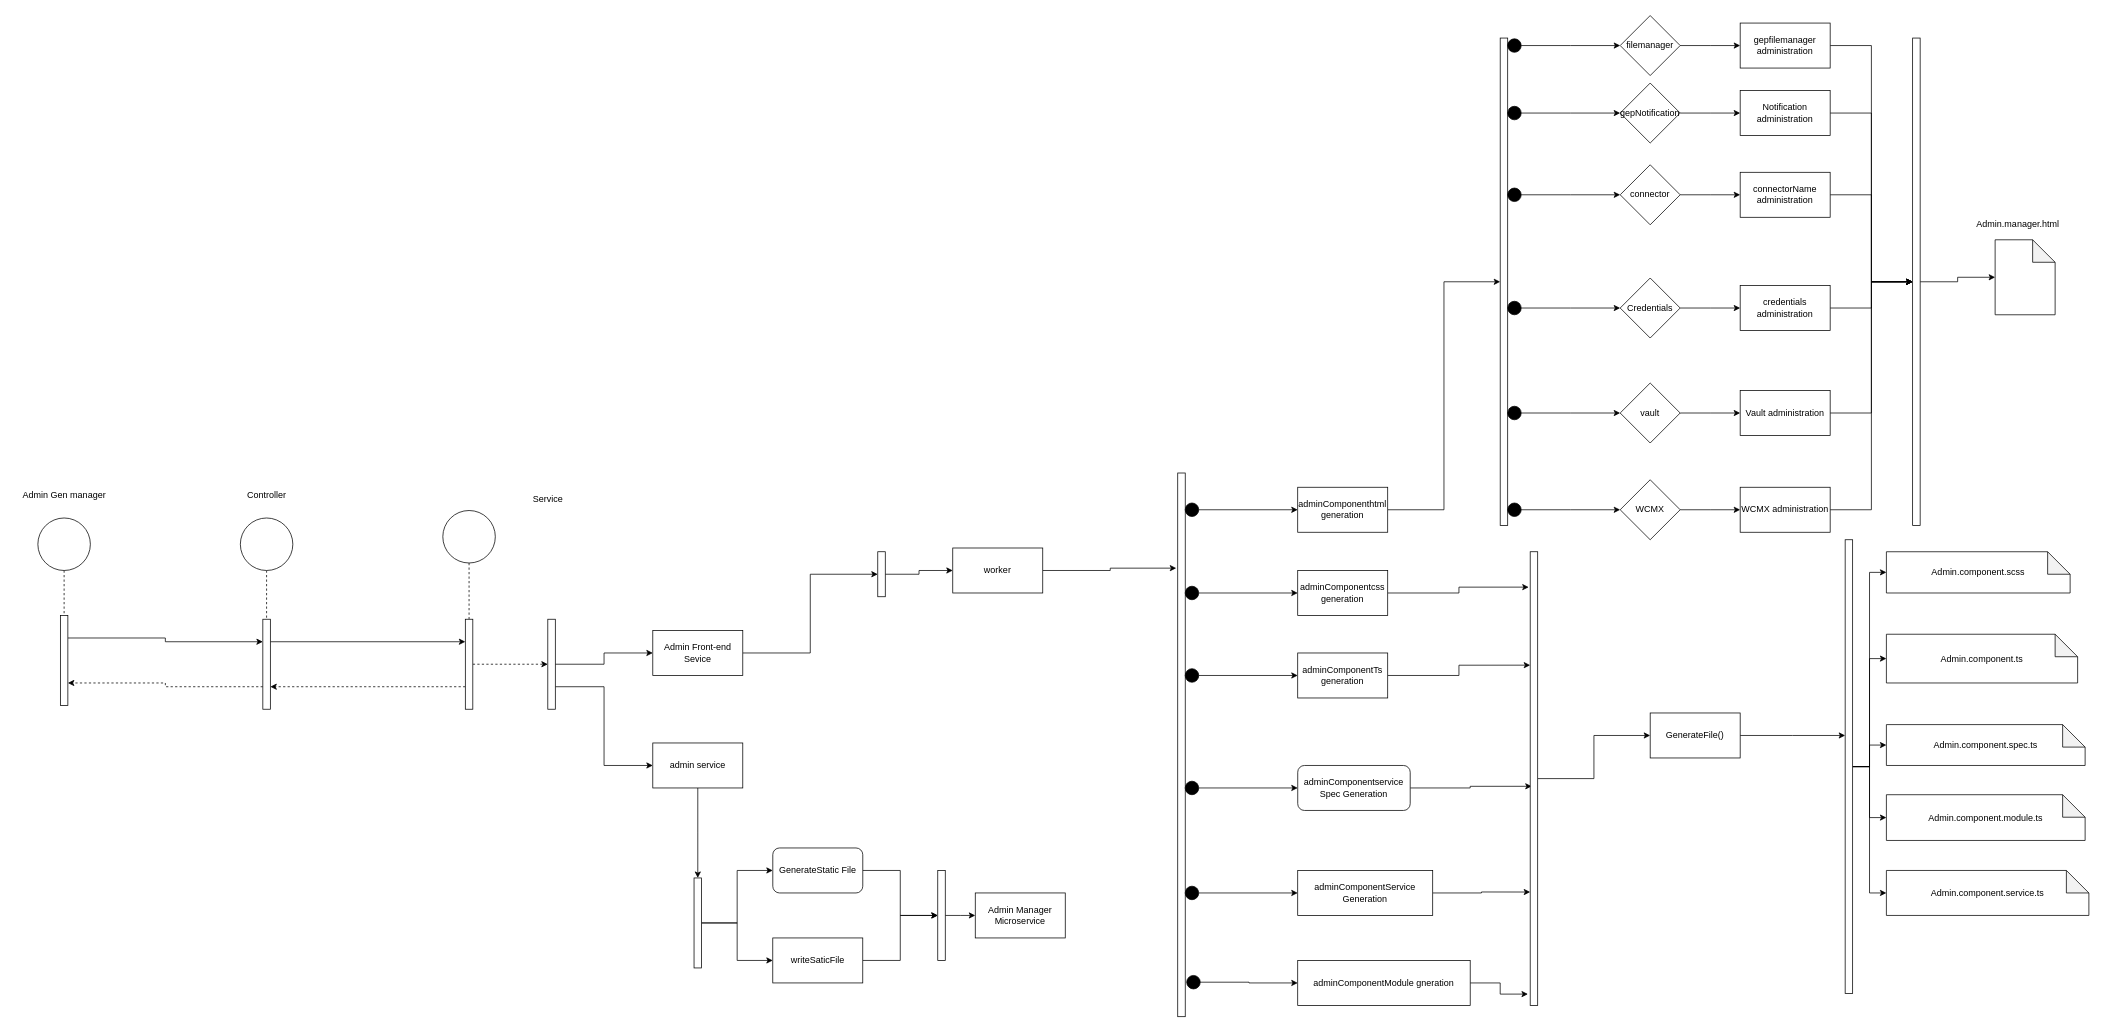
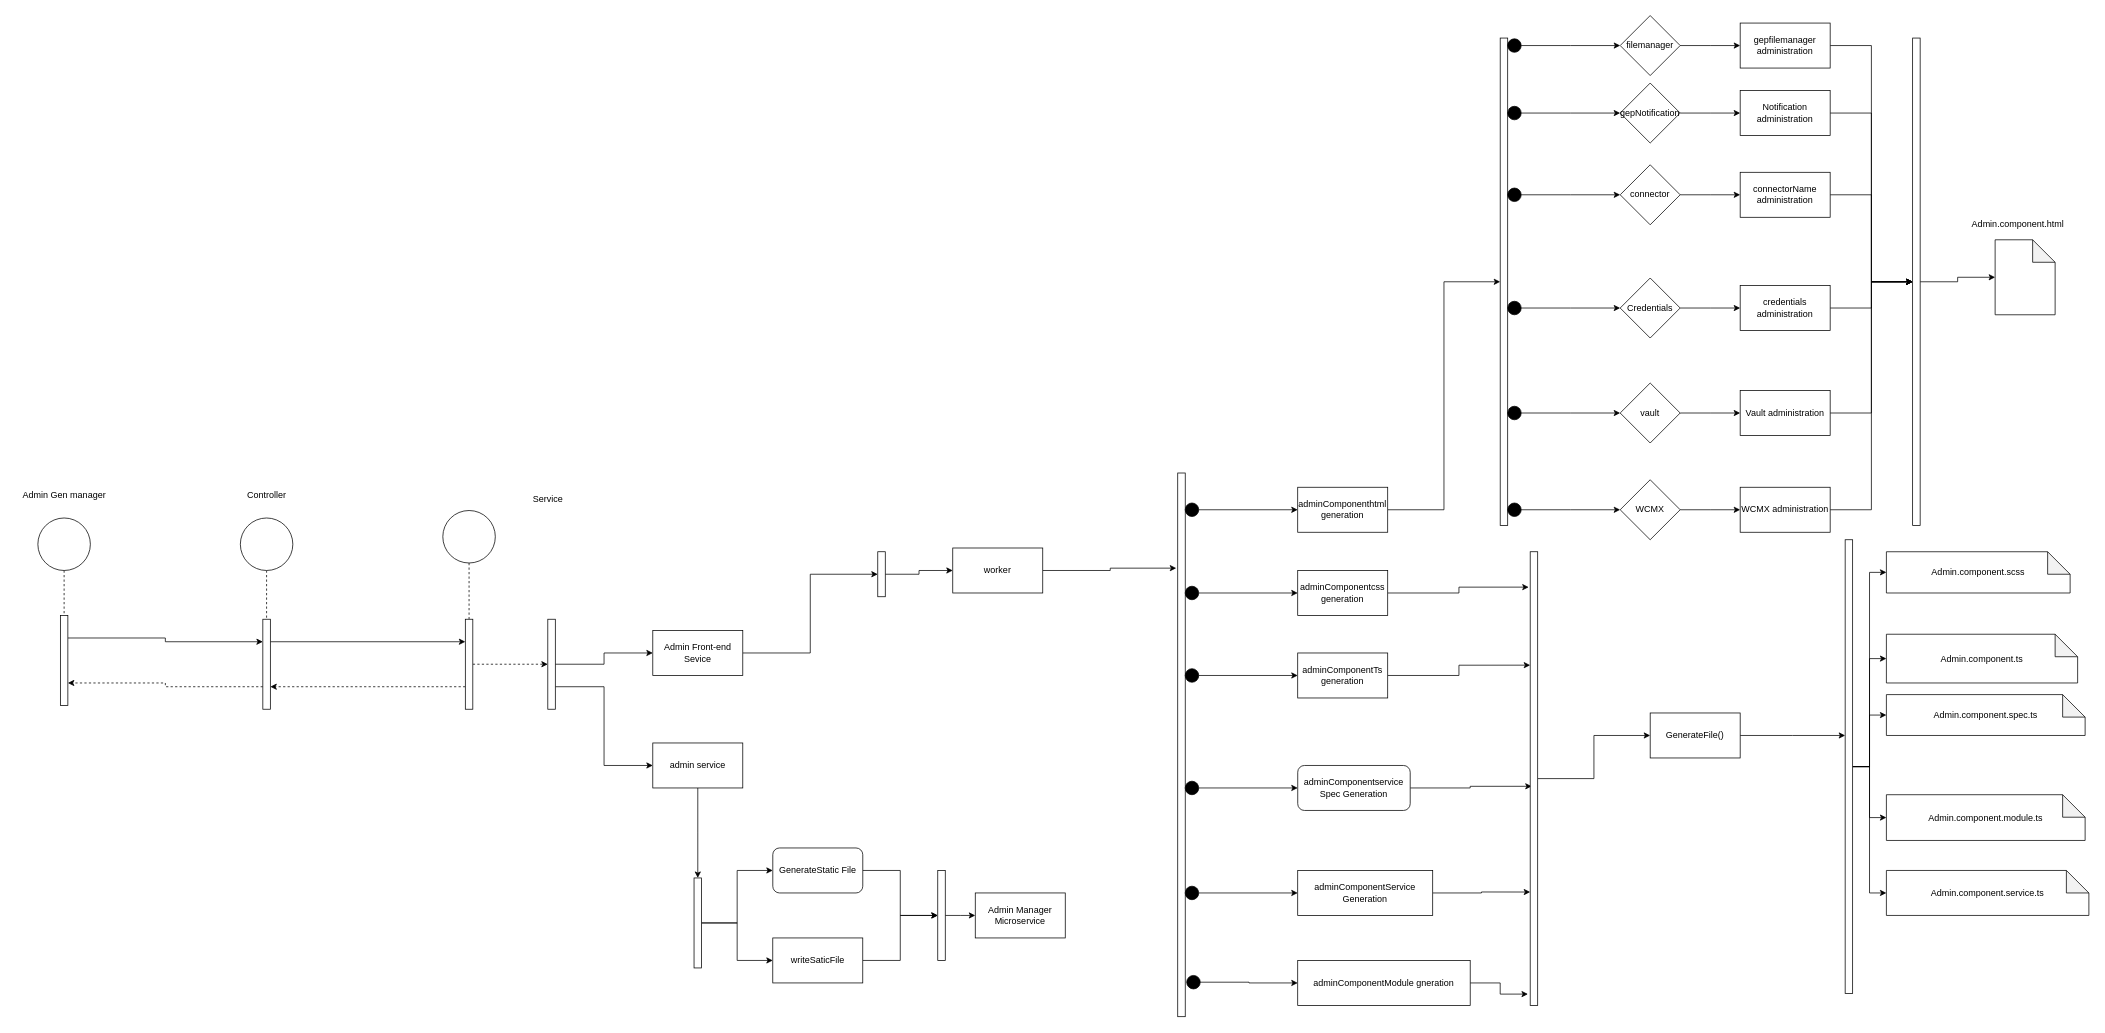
node "Admin.manager.html": label "Admin.manager.html" -> "Admin.component.html"
node "Admin.component.spec.ts": moved (1986, 745) -> (1986, 715)
